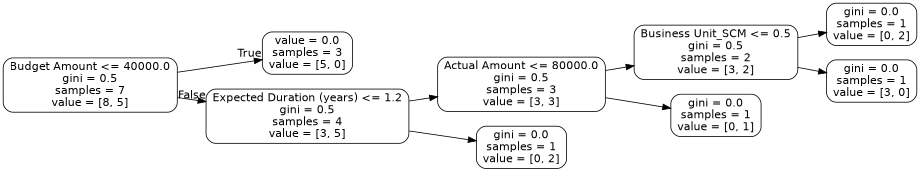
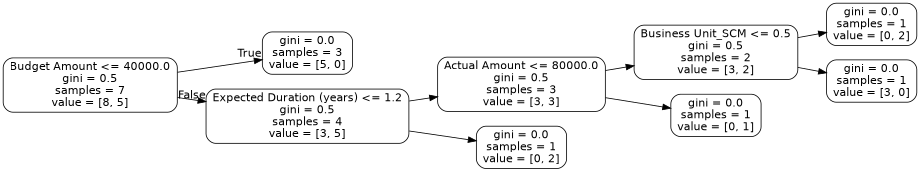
node "value = 0.0 samples = 3 value = [5, 0]": label "value = 0.0 samples = 3 value = [5, 0]" -> "gini = 0.0 samples = 3 value = [5, 0]"
